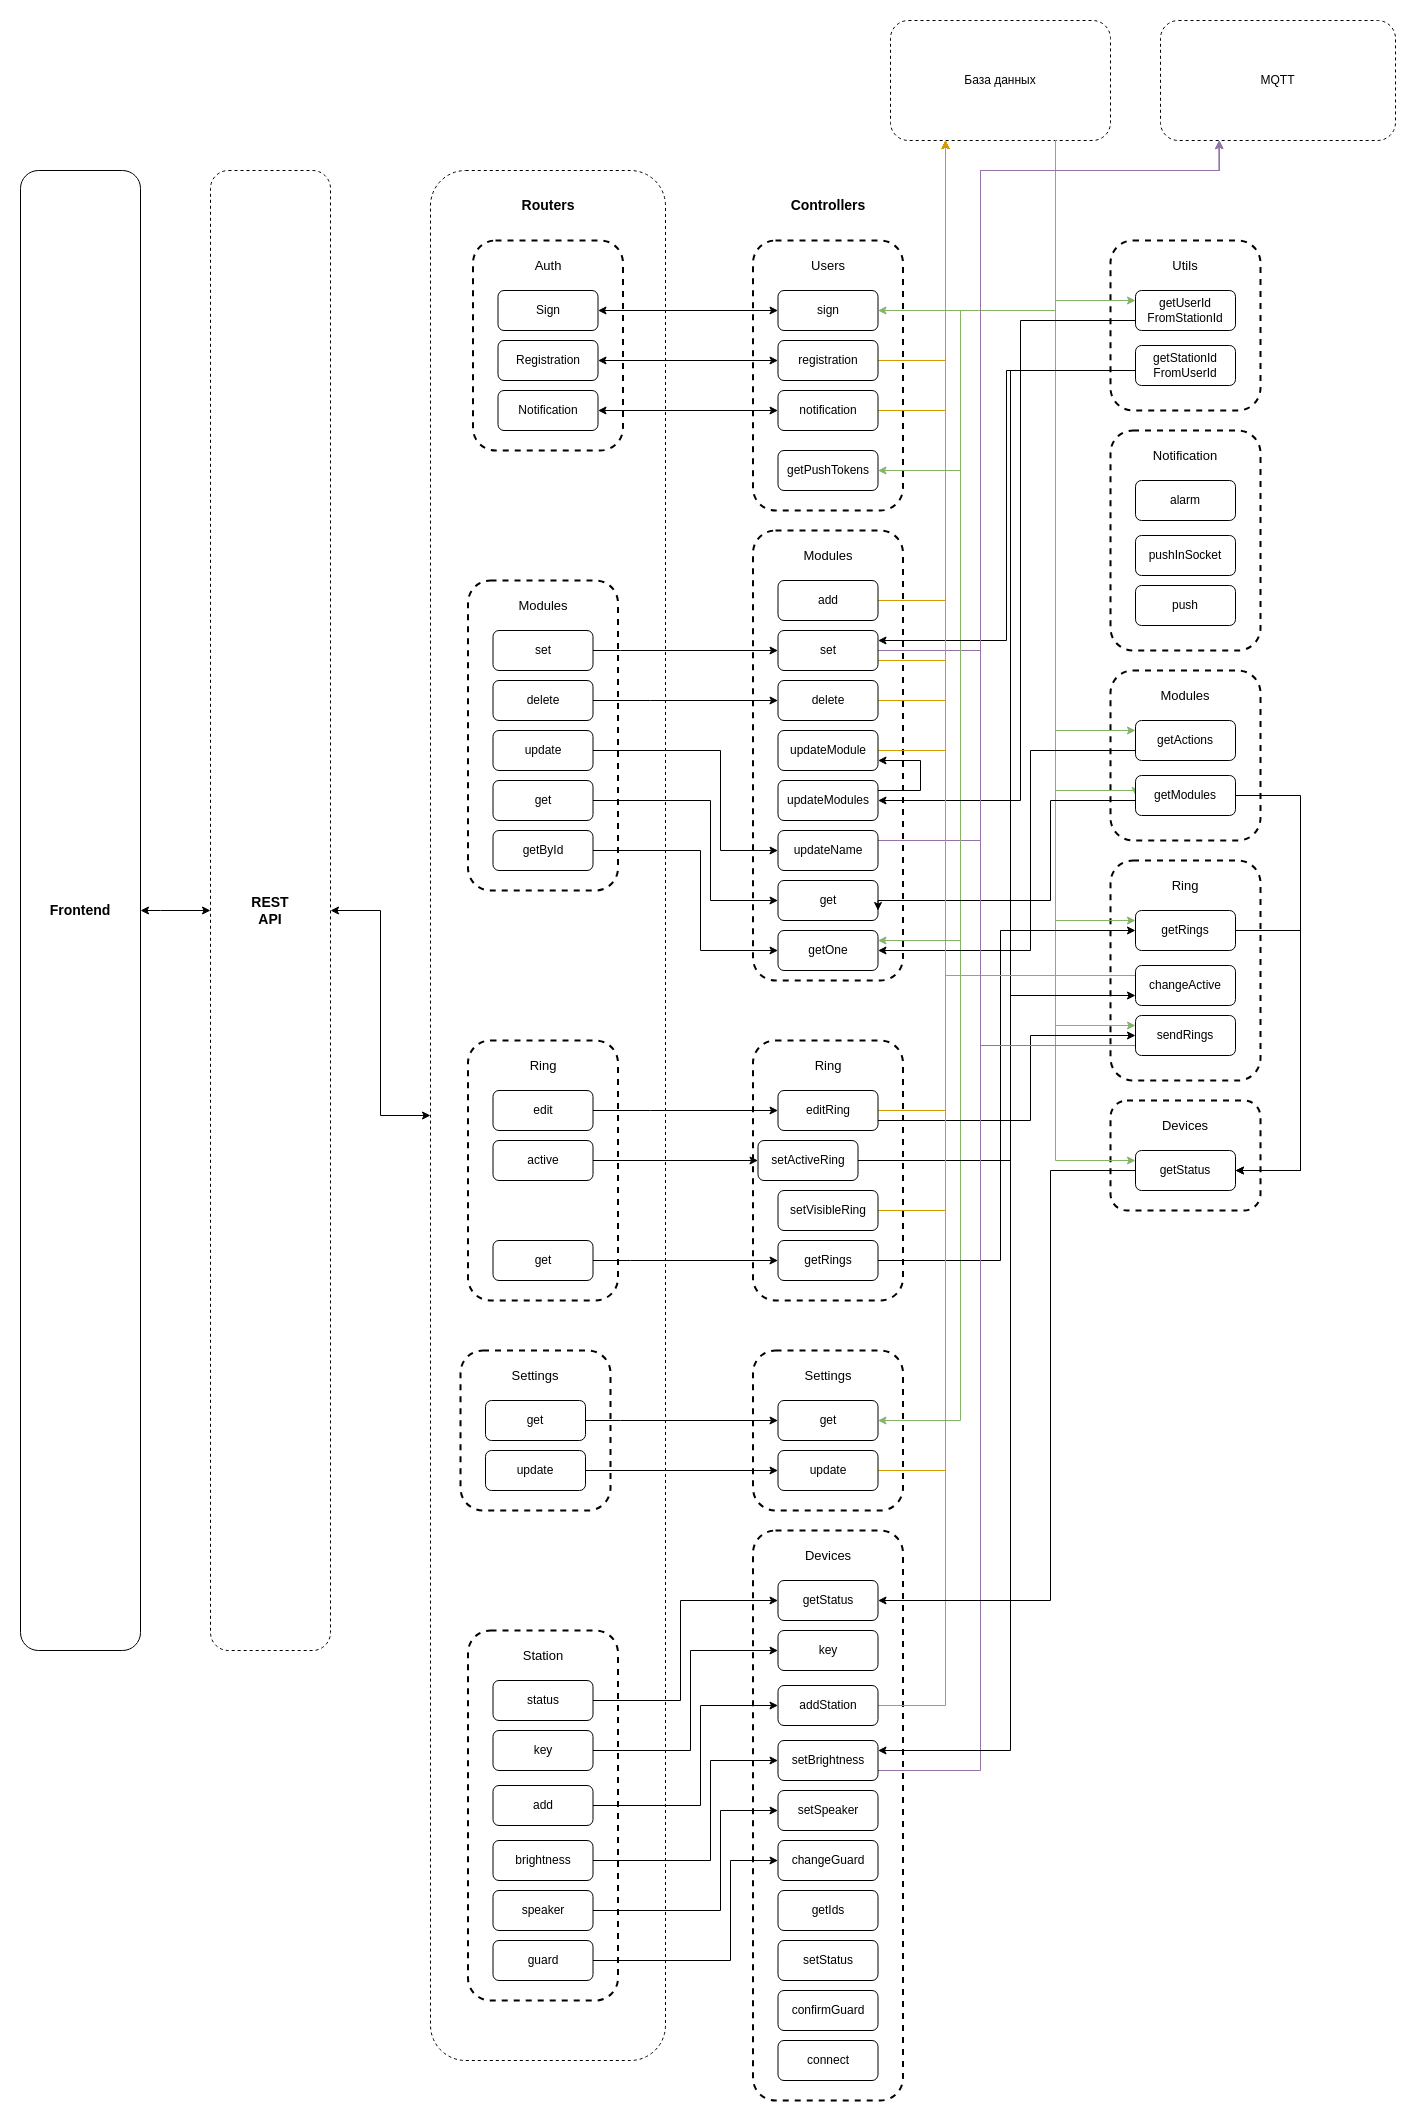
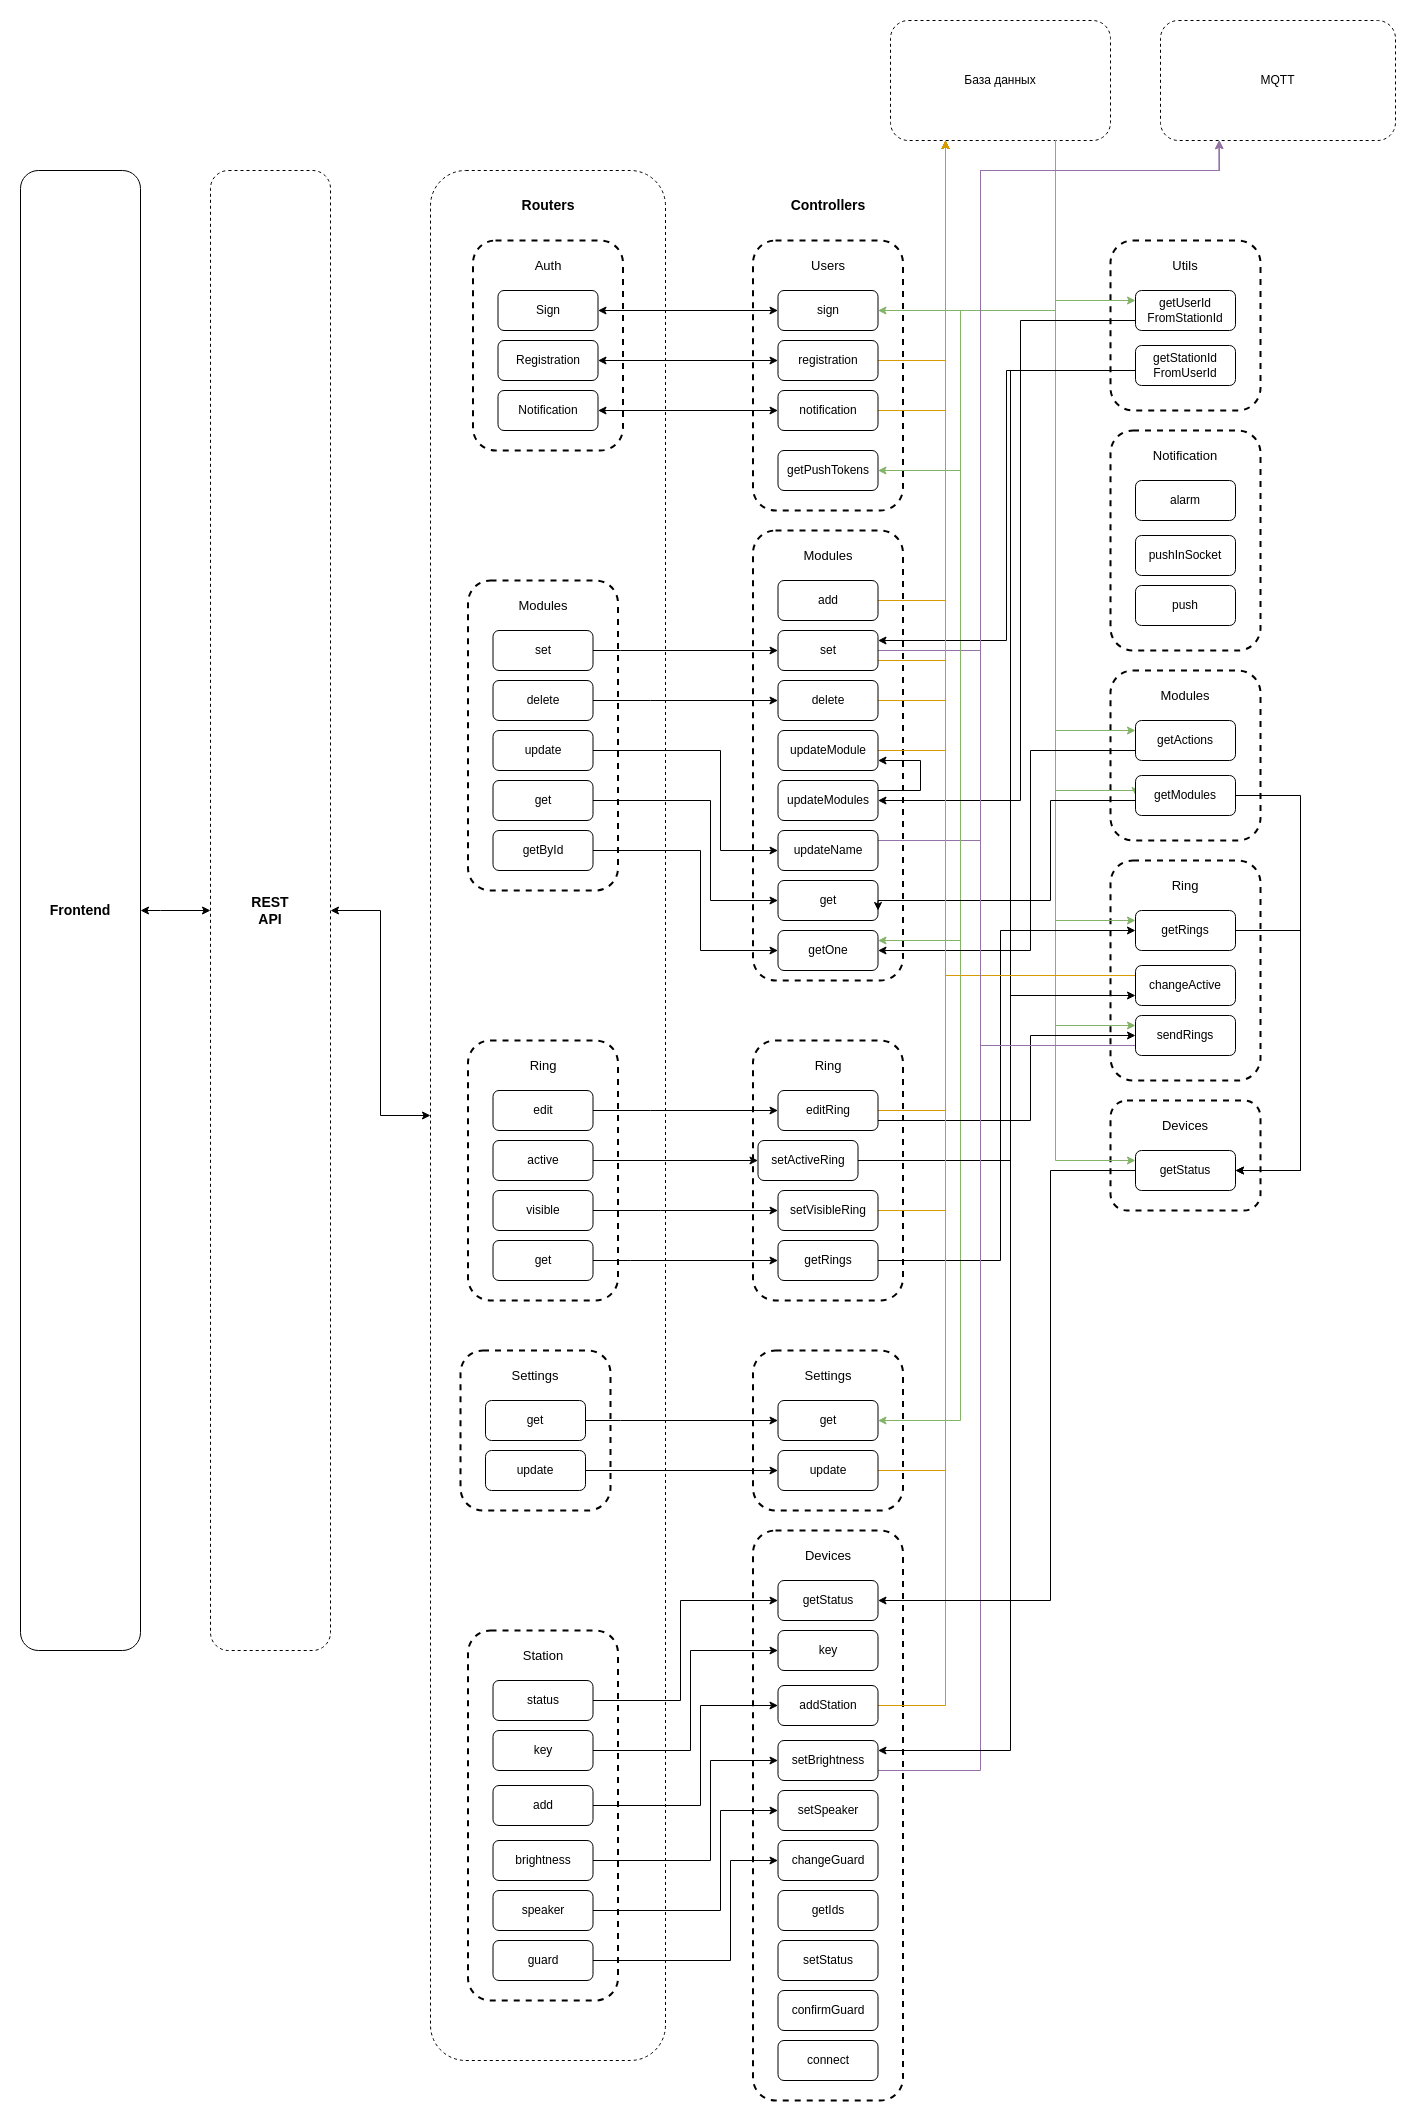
node "visible": added
edge "visible" -> "setVisibleRing": added
